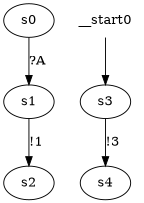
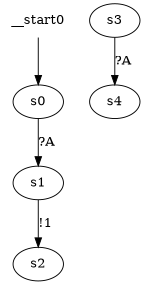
edge "__start0" -> "s3": now "__start0" -> "s0"
edge "s3" -> "s4": label "!3" -> "?A"
